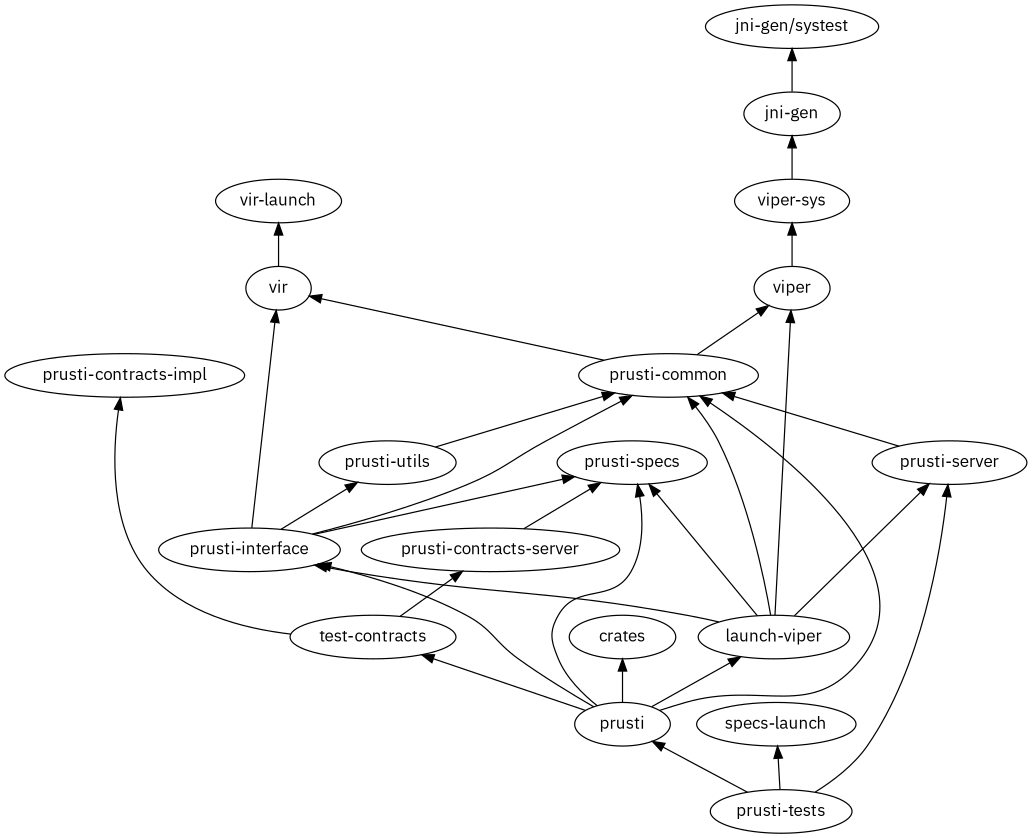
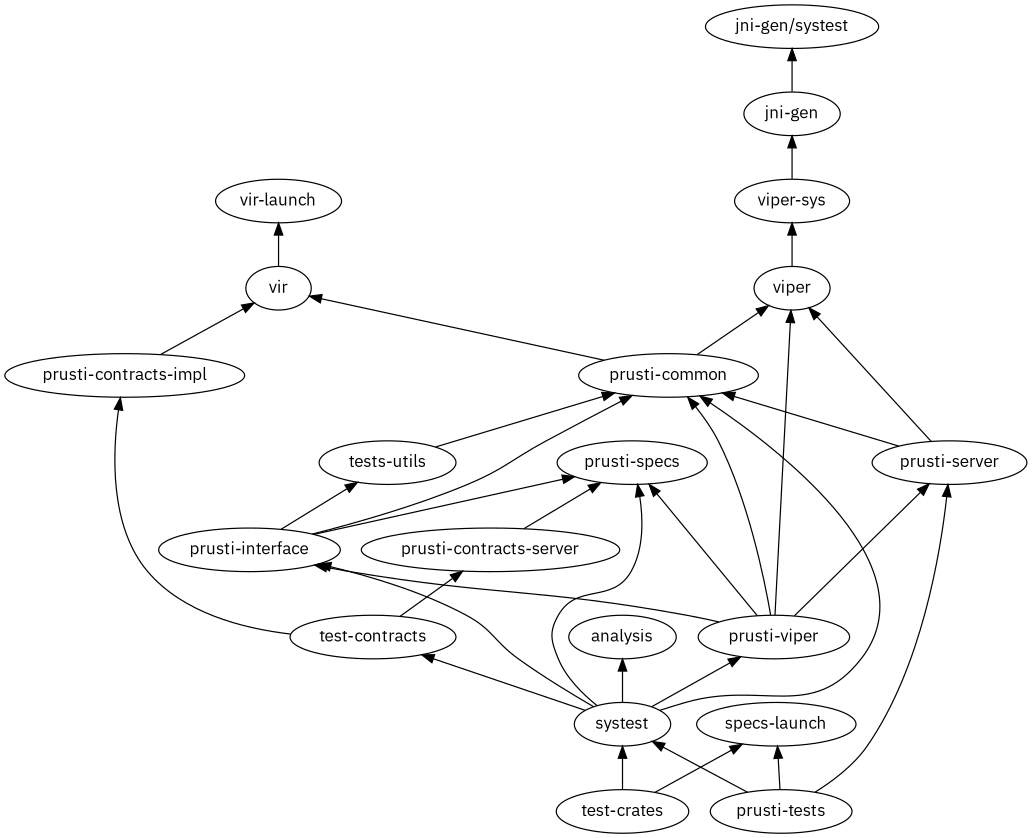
edge "prusti-server" -> "viper": added
edge "prusti-interface" -> "vir": now "prusti-contracts-impl" -> "vir"
node "prusti-utils": label "prusti-utils" -> "tests-utils"
node "crates": label "crates" -> "analysis"
node "launch-viper": label "launch-viper" -> "prusti-viper"
node "prusti": label "prusti" -> "systest"
node "test-crates": added
